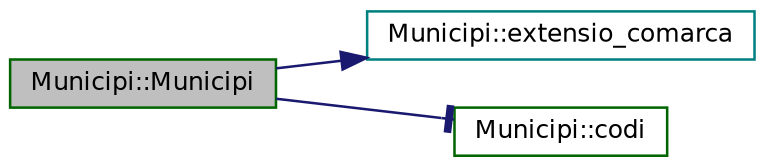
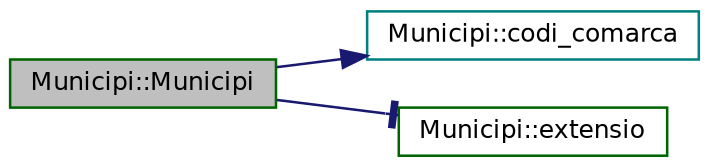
node "Municipi::extensio_comarca": label "Municipi::extensio_comarca" -> "Municipi::codi_comarca"
node "Municipi::codi": label "Municipi::codi" -> "Municipi::extensio"
